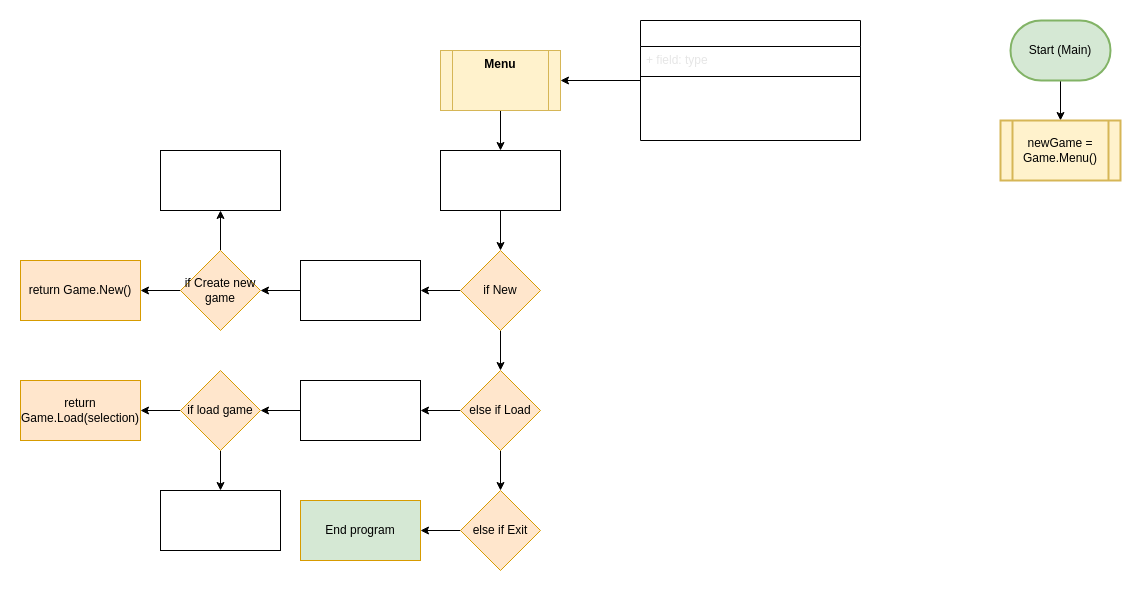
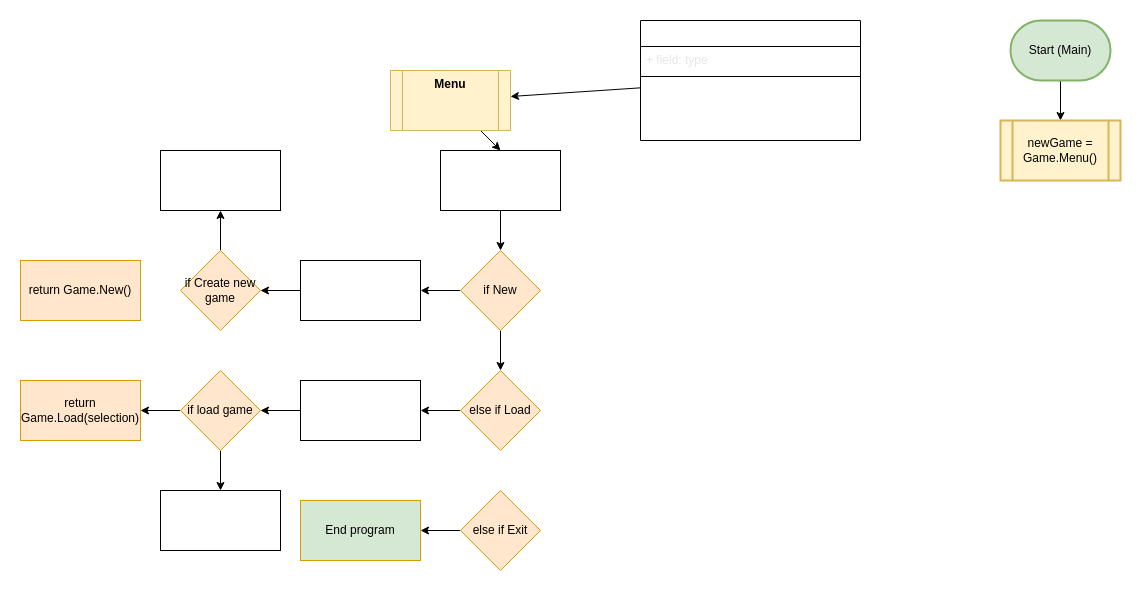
node "Menu": moved (501, 81) -> (451, 101)
edge "if Create new game" -> "return Game.New()": removed
edge "else if Load" -> "else if Exit": removed
